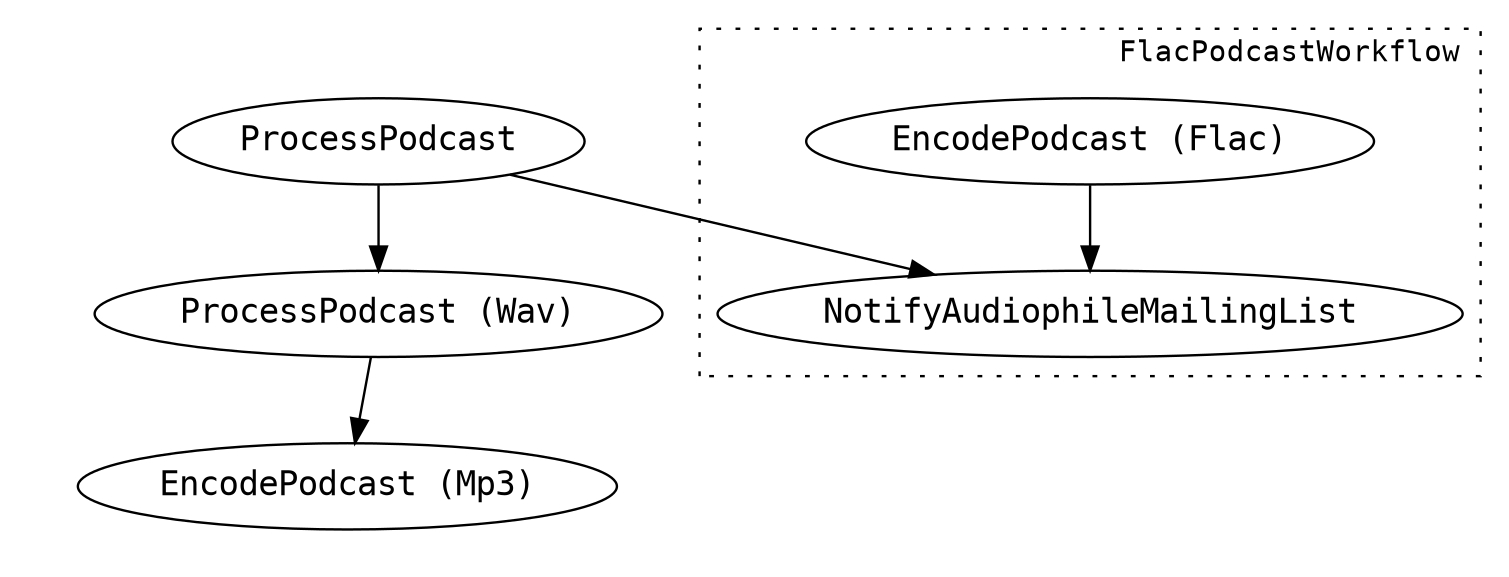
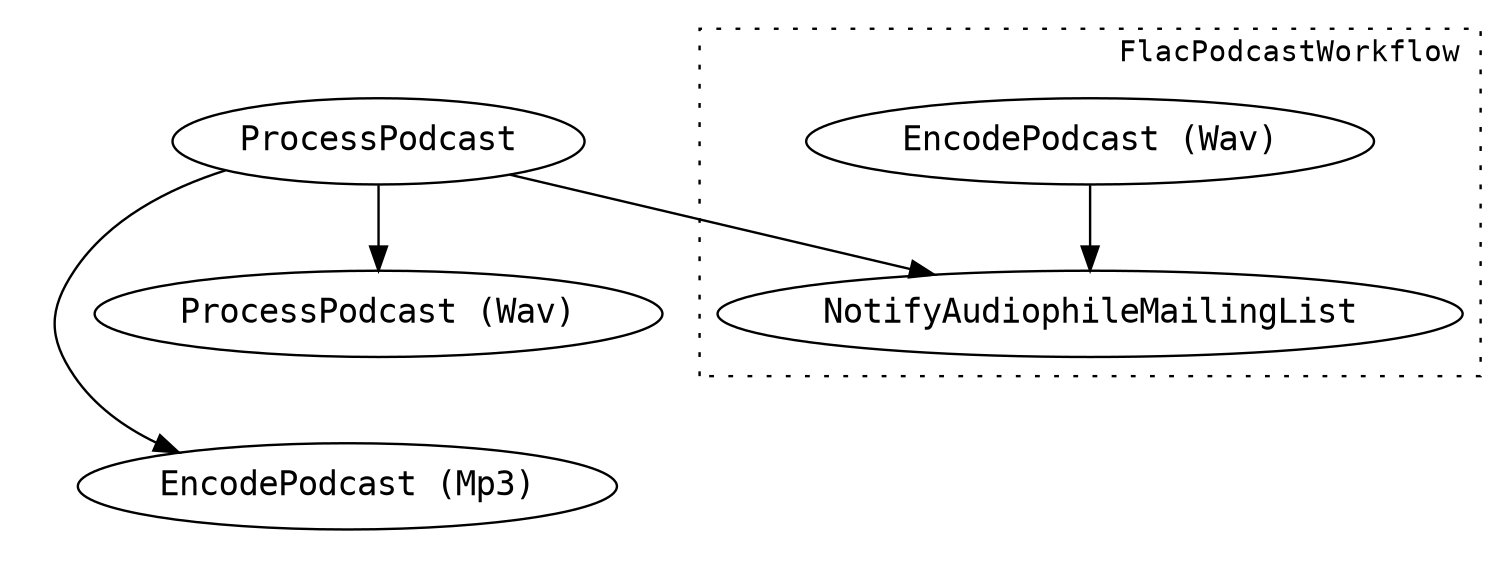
node "EncodePodcast (Flac)": label "EncodePodcast (Flac)" -> "EncodePodcast (Wav)"
edge "ProcessPodcast (Wav)" -> "EncodePodcast (Mp3)": now "ProcessPodcast" -> "EncodePodcast (Mp3)"
